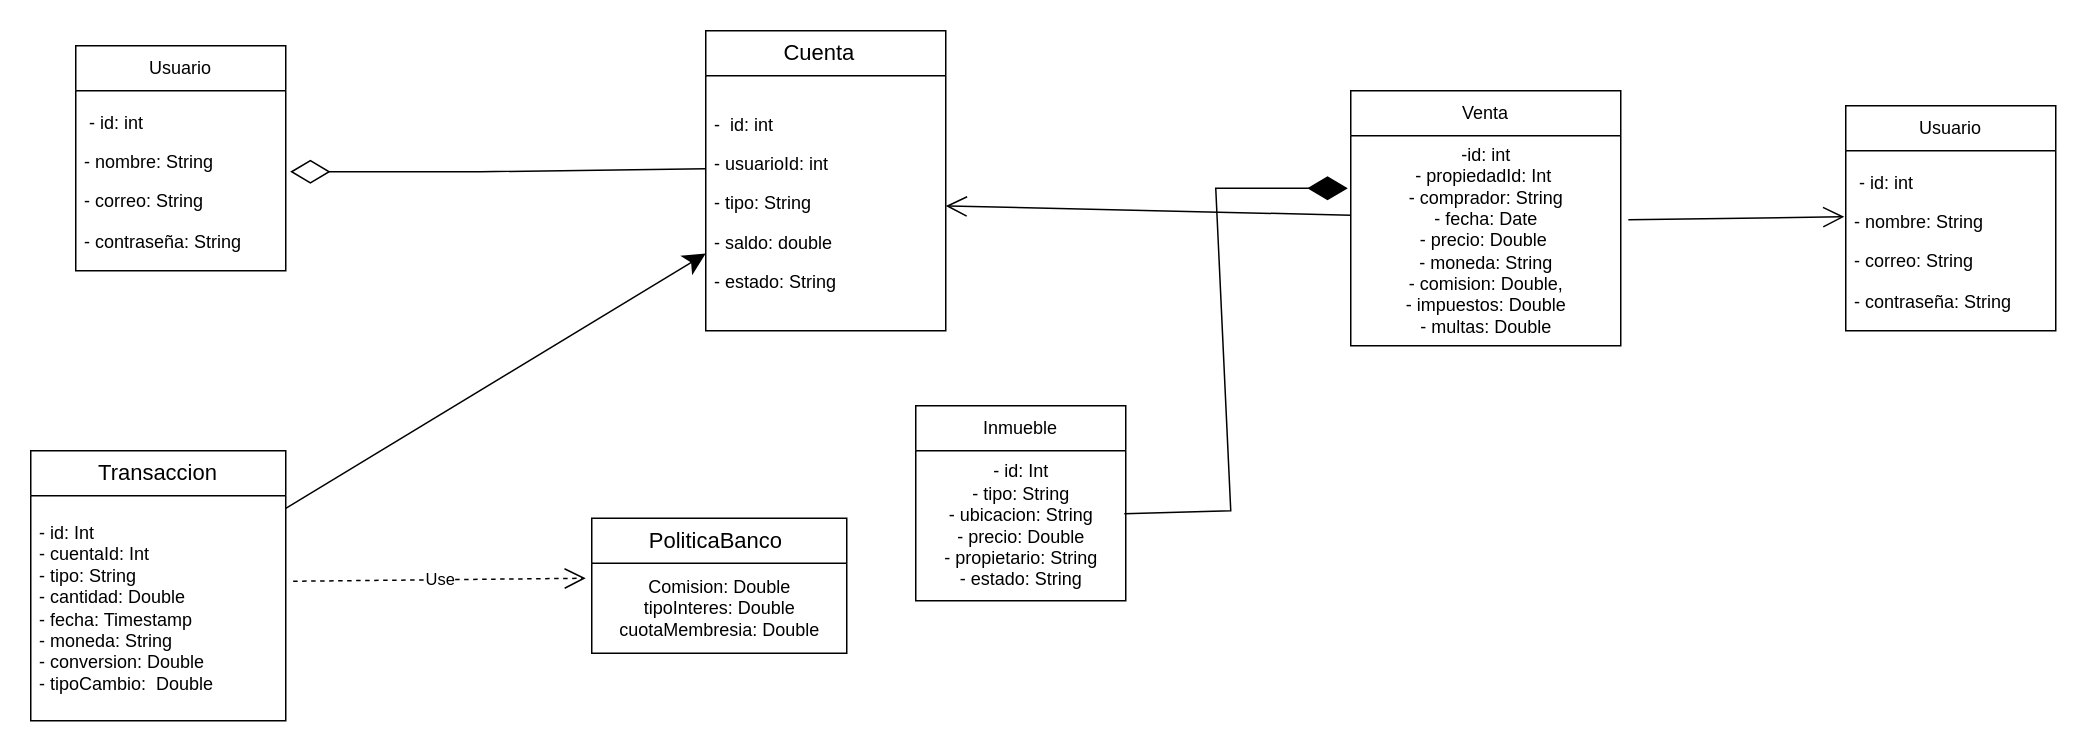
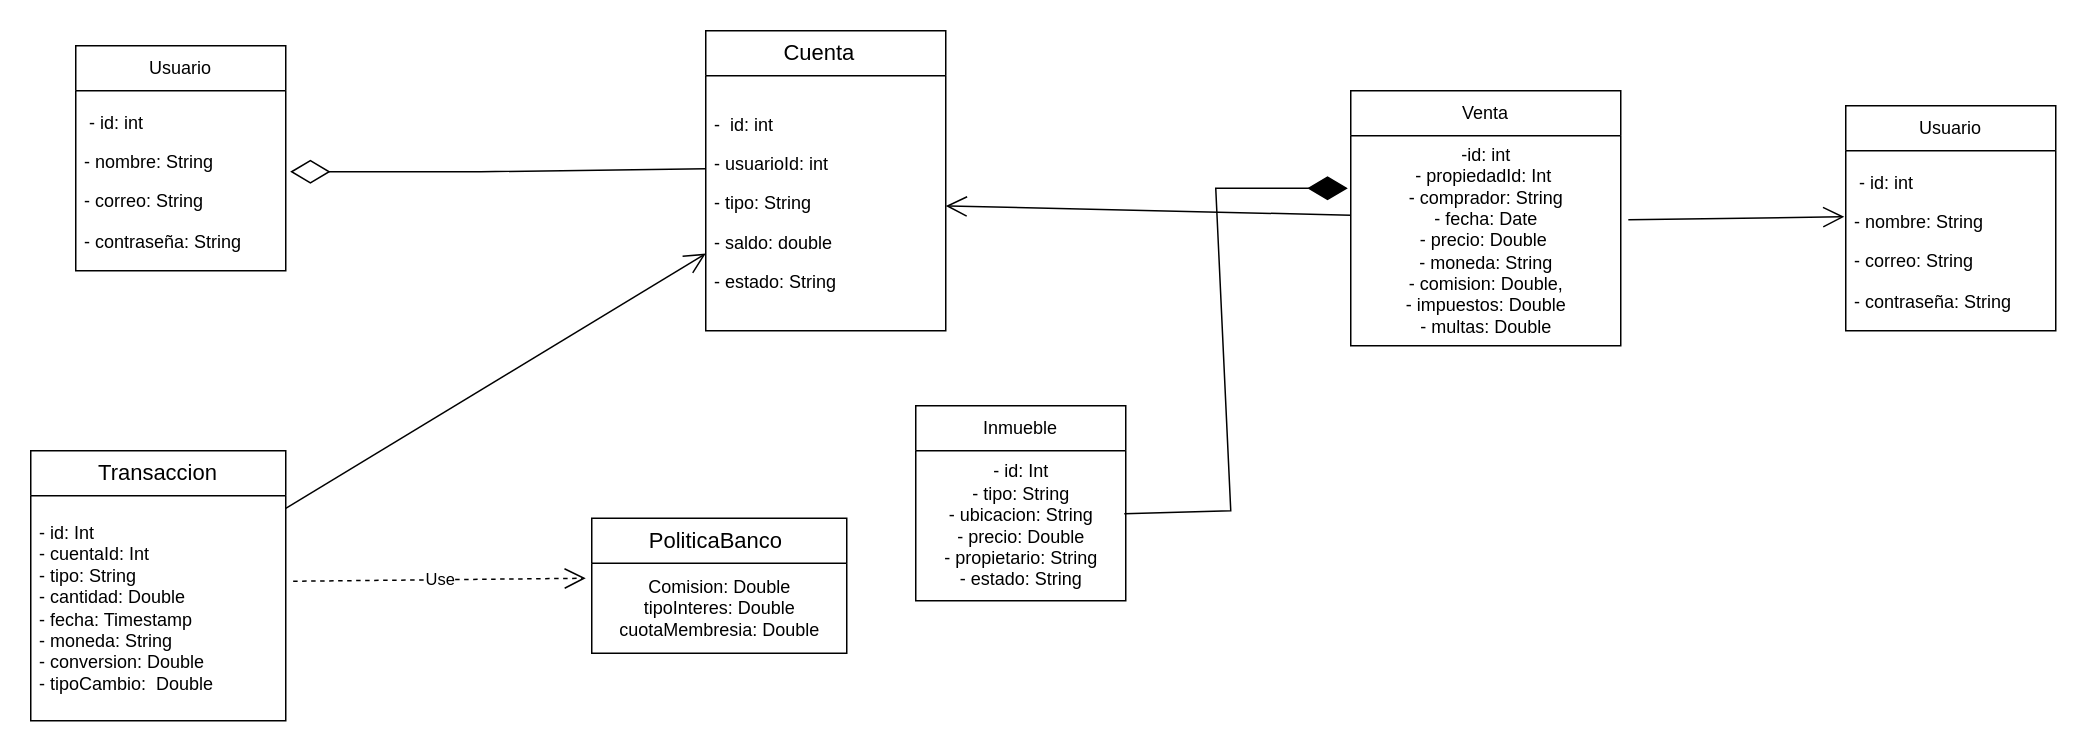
edge "Transaccion" -> "Cuenta": arrowhead classic -> open
